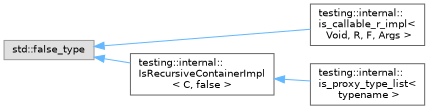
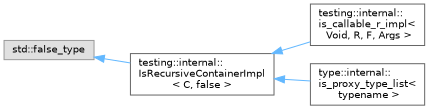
edge "testing::internal:: is_callable_r_impl< Void, R, F, Args >" -> "std::false_type": now "testing::internal:: is_callable_r_impl< Void, R, F, Args >" -> "testing::internal:: IsRecursiveContainerImpl < C, false >"
node "testing::internal:: is_proxy_type_list< typename >": label "testing::internal:: is_proxy_type_list< typename >" -> "type::internal:: is_proxy_type_list< typename >"
